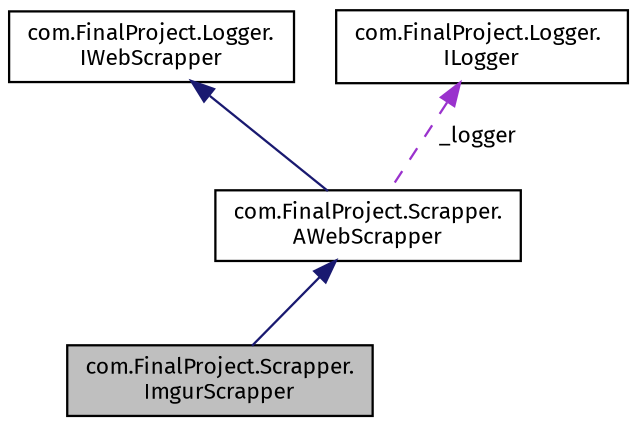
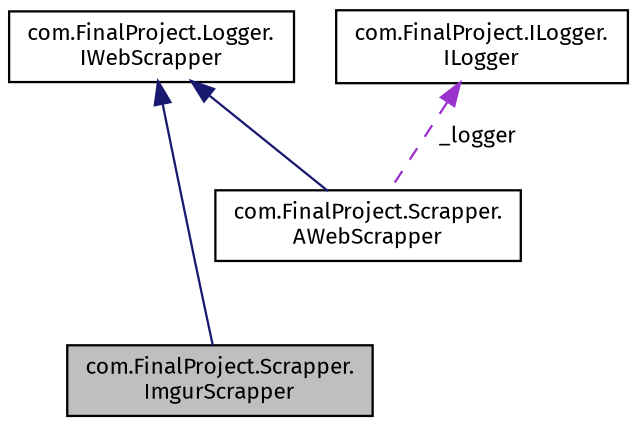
node "com.FinalProject.Logger. ILogger": label "com.FinalProject.Logger. ILogger" -> "com.FinalProject.ILogger. ILogger"
edge "com.FinalProject.Scrapper. ImgurScrapper" -> "com.FinalProject.Scrapper. AWebScrapper": now "com.FinalProject.Scrapper. ImgurScrapper" -> "com.FinalProject.Logger. IWebScrapper"
